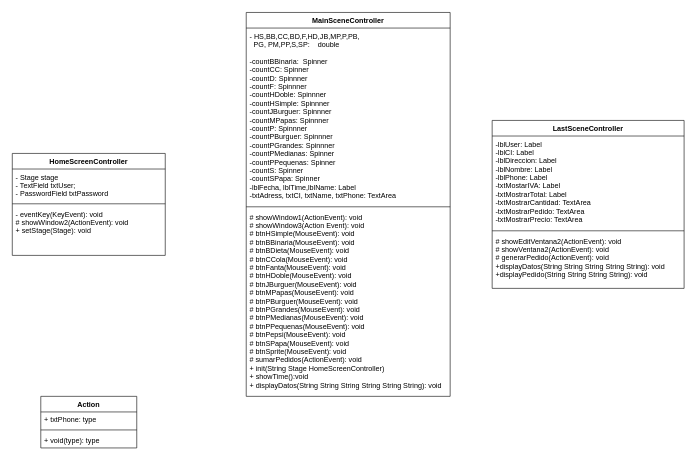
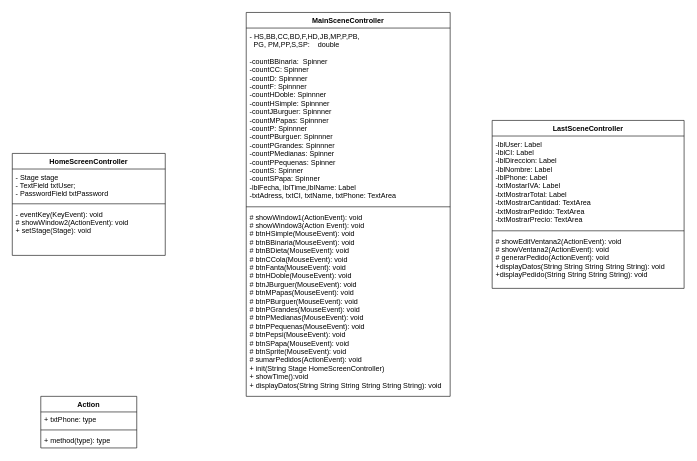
node "+ void(type): type": label "+ void(type): type" -> "+ method(type): type"
